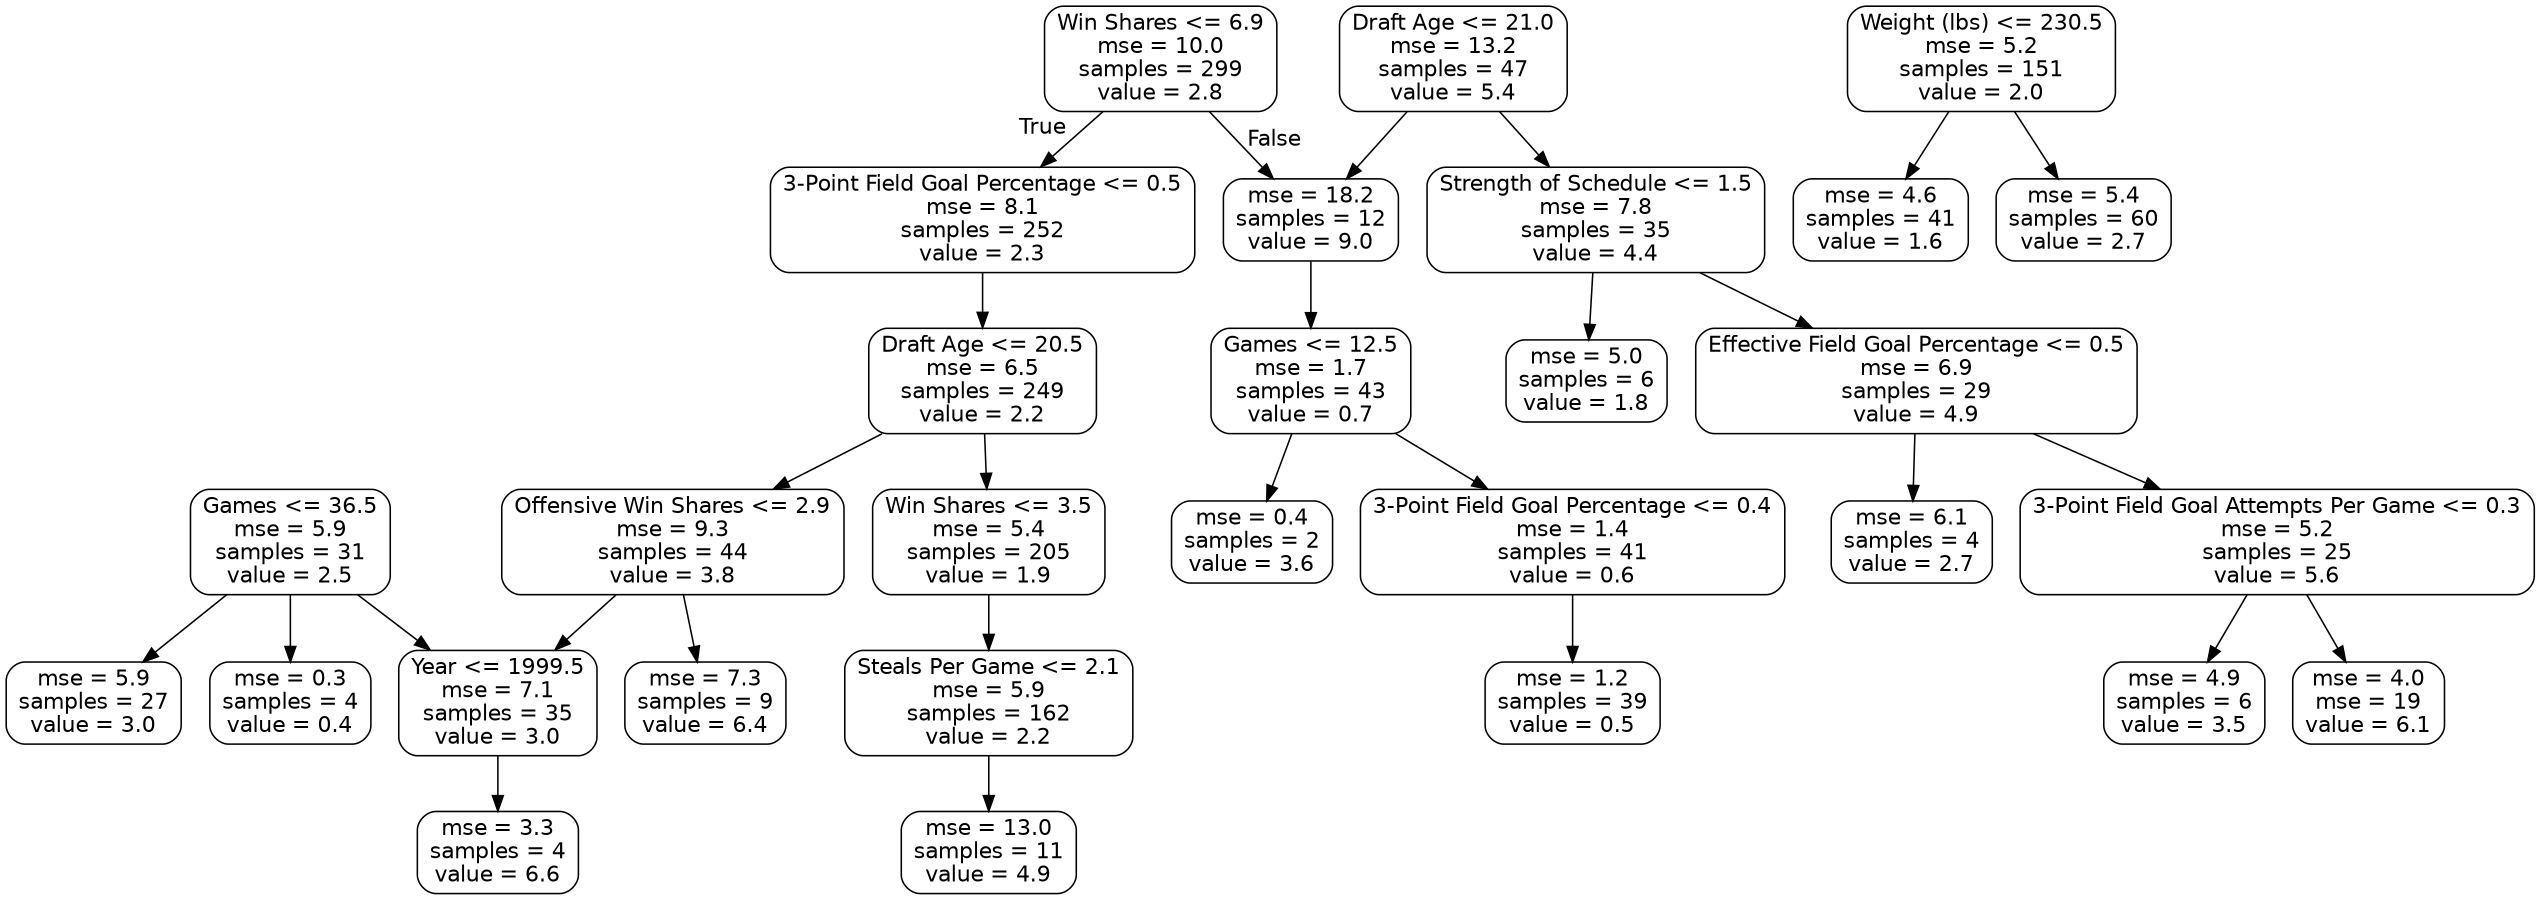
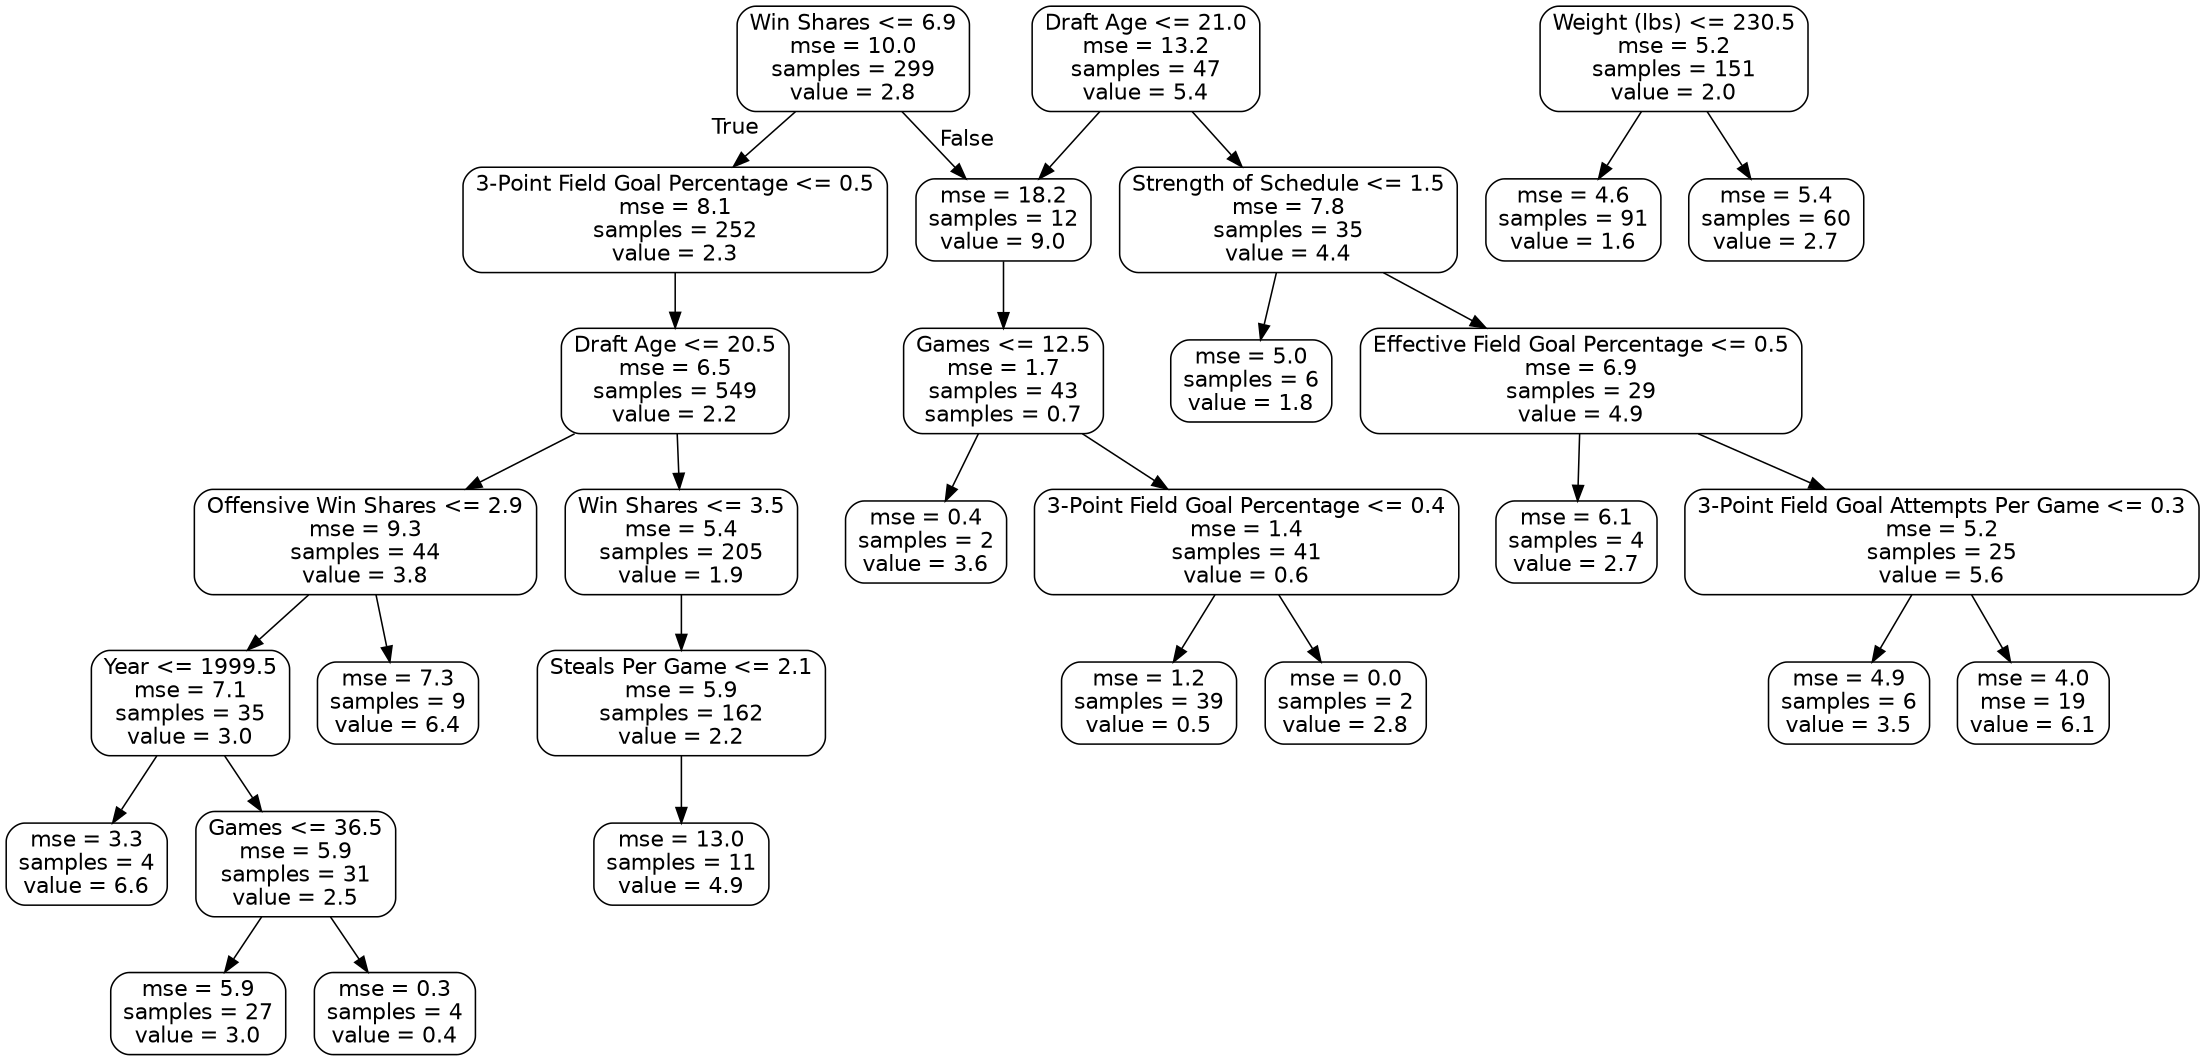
node "mse = 4.6 samples = 41 value = 1.6": label "mse = 4.6 samples = 41 value = 1.6" -> "mse = 4.6 samples = 91 value = 1.6"
node "Draft Age <= 20.5 mse = 6.5 samples = 249 value = 2.2": label "Draft Age <= 20.5 mse = 6.5 samples = 249 value = 2.2" -> "Draft Age <= 20.5 mse = 6.5 samples = 549 value = 2.2"
node "Games <= 12.5 mse = 1.7 samples = 43 value = 0.7": label "Games <= 12.5 mse = 1.7 samples = 43 value = 0.7" -> "Games <= 12.5 mse = 1.7 samples = 43 samples = 0.7"
edge "Games <= 36.5 mse = 5.9 samples = 31 value = 2.5" -> "Year <= 1999.5 mse = 7.1 samples = 35 value = 3.0": reversed
node "mse = 0.0 samples = 2 value = 2.8": added
